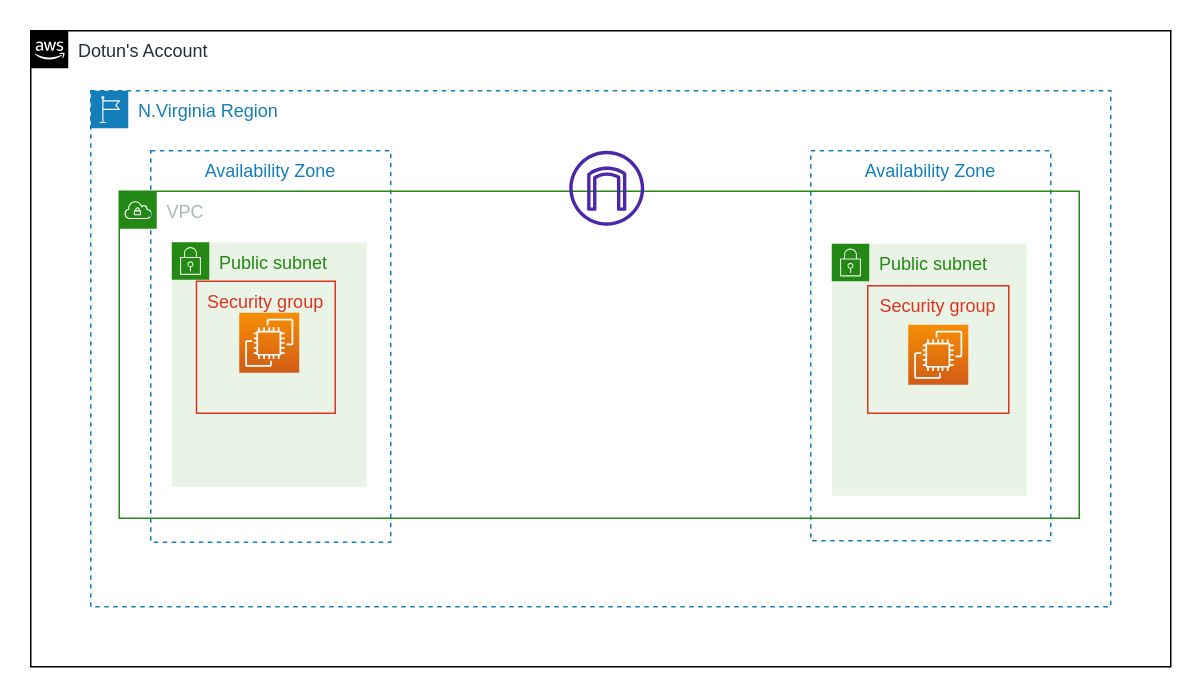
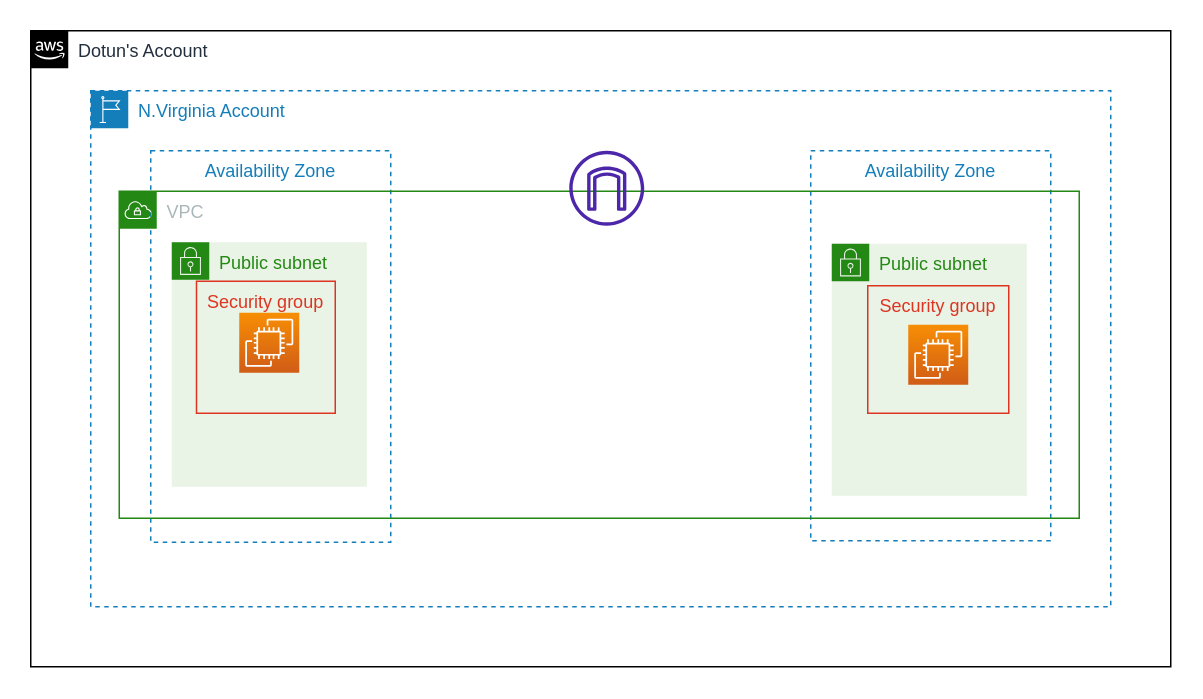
node "N.Virginia Region": label "N.Virginia Region" -> "N.Virginia Account"
